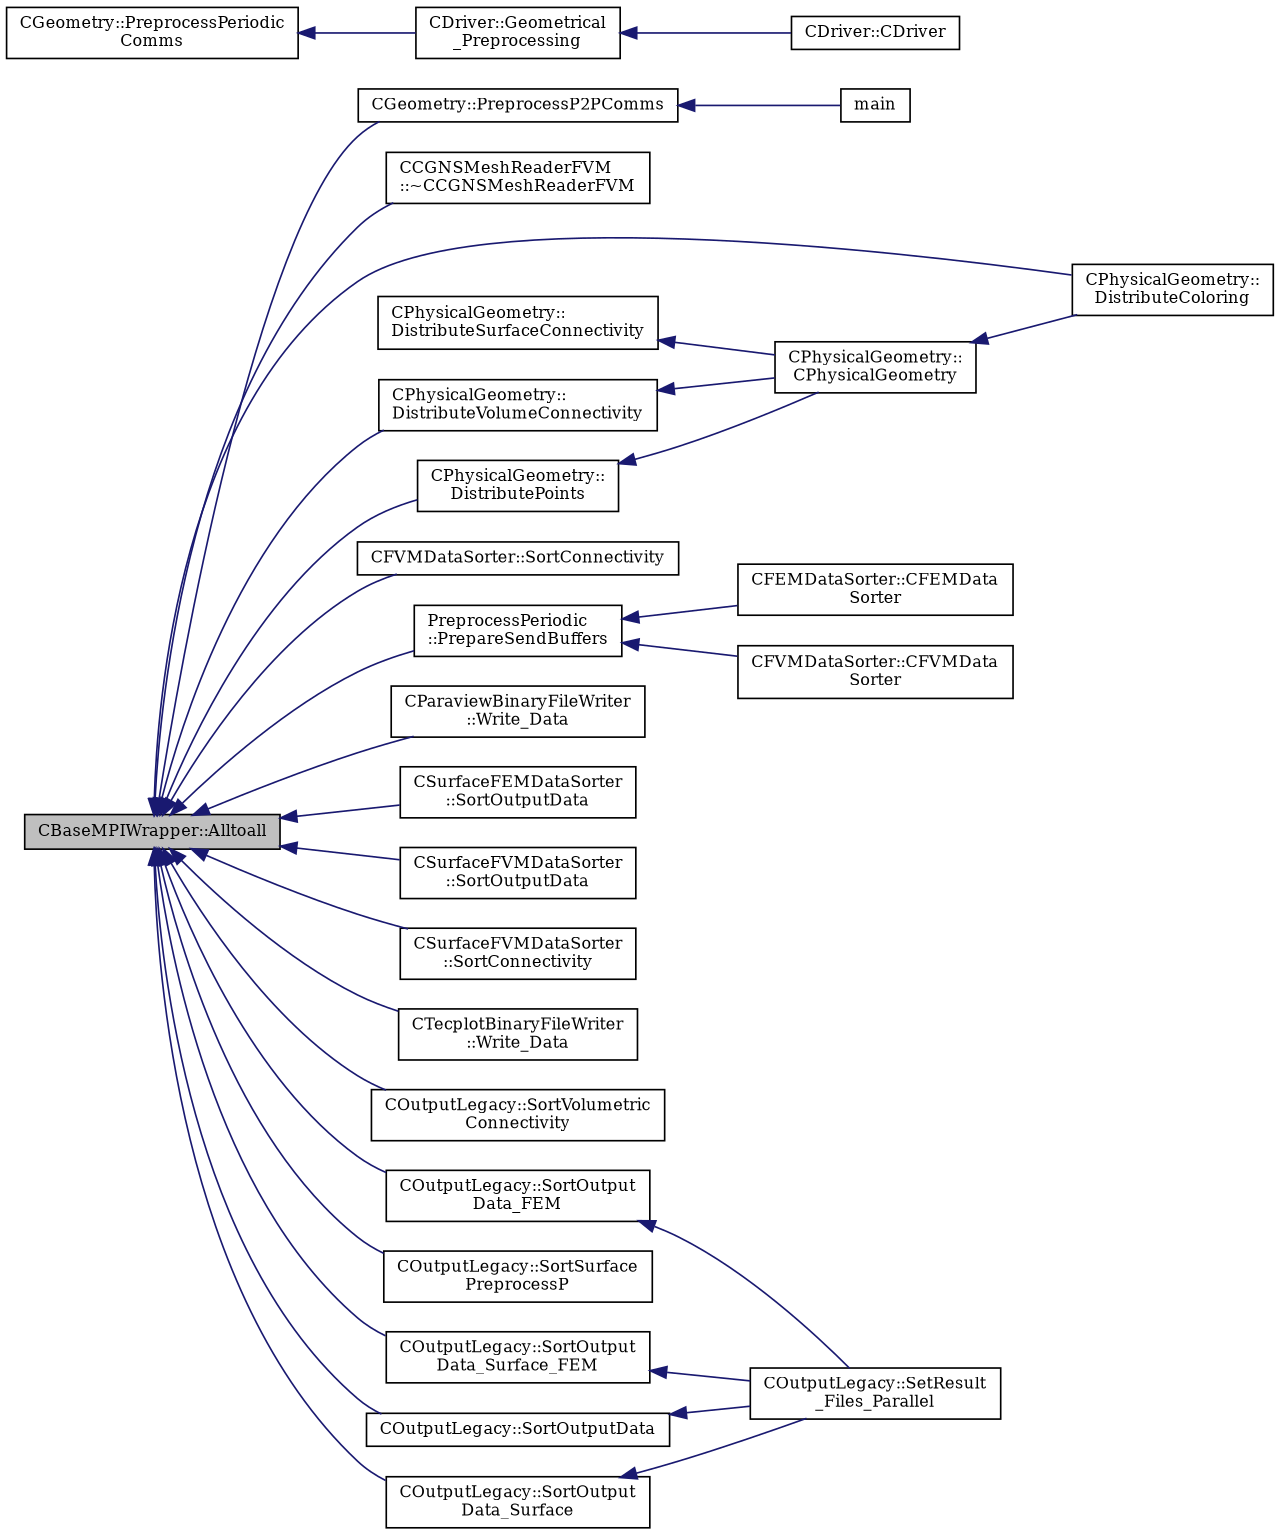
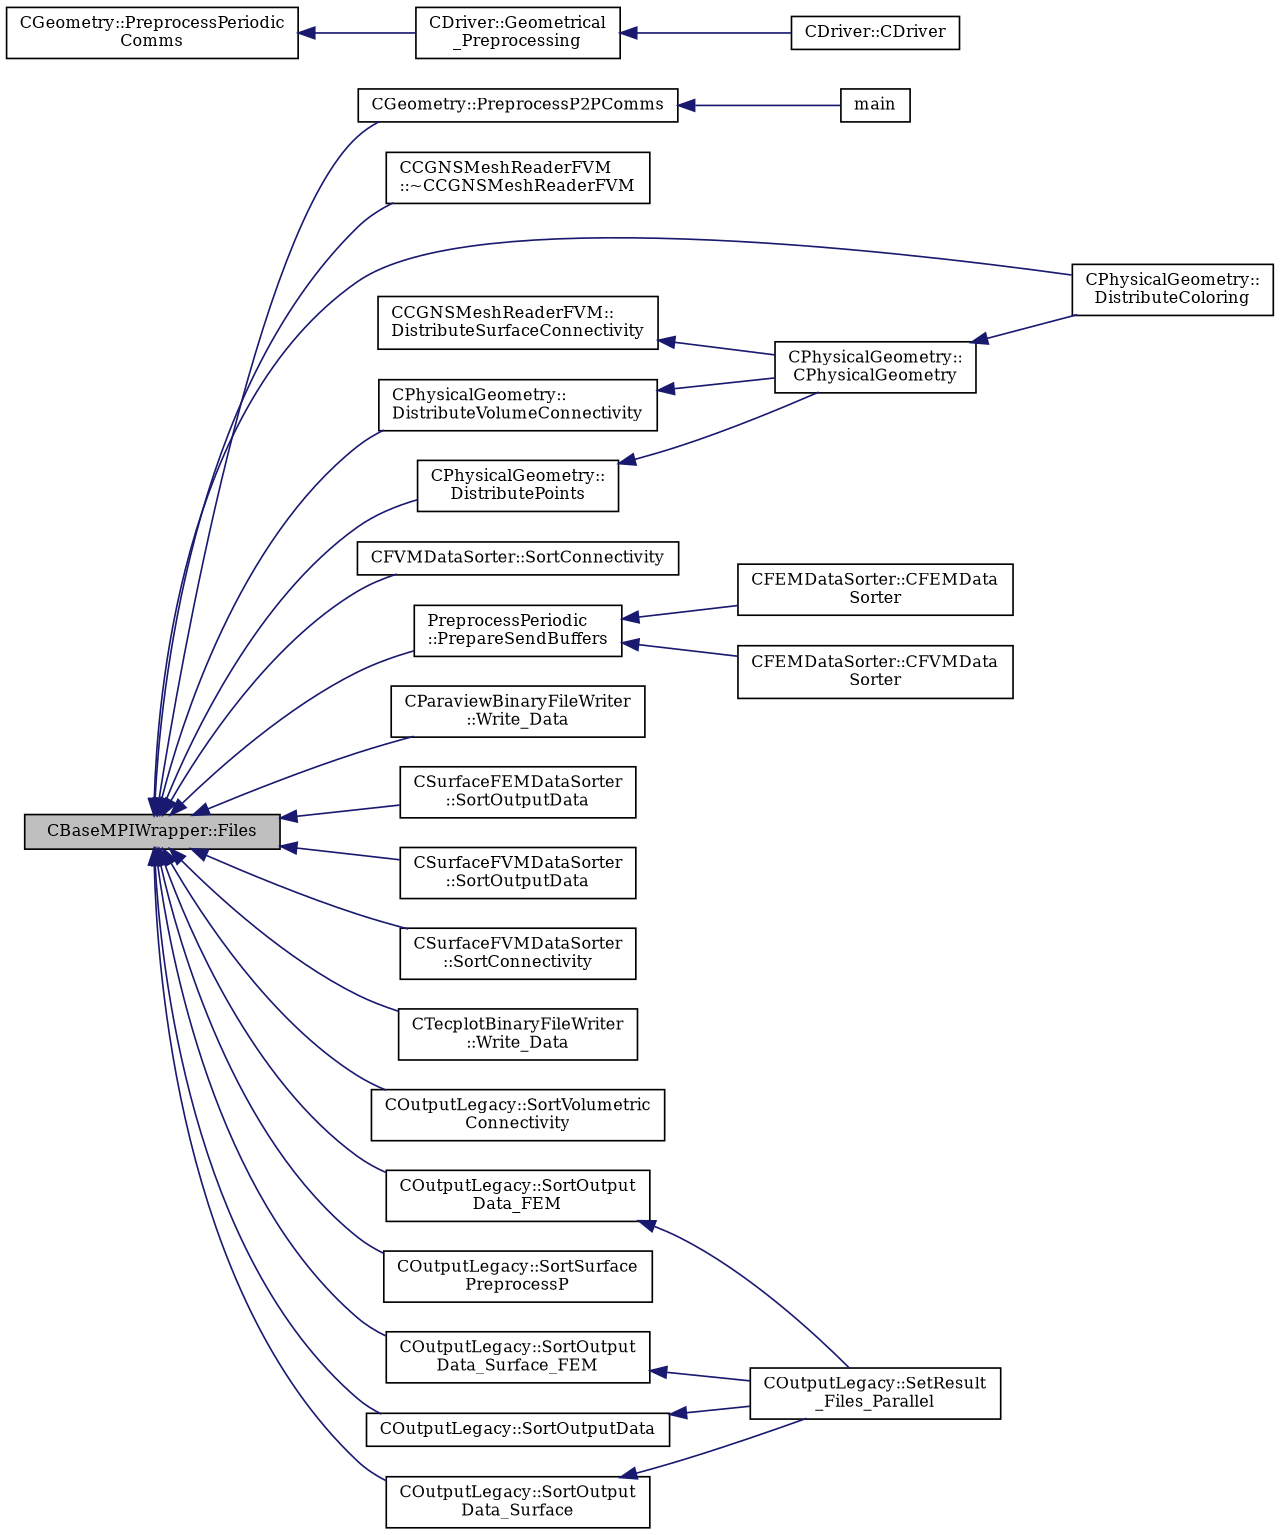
node "CPhysicalGeometry:: DistributeSurfaceConnectivity": label "CPhysicalGeometry:: DistributeSurfaceConnectivity" -> "CCGNSMeshReaderFVM:: DistributeSurfaceConnectivity"
node "CFVMDataSorter::CFVMData Sorter": label "CFVMDataSorter::CFVMData Sorter" -> "CFEMDataSorter::CFVMData Sorter"
node "CBaseMPIWrapper::Alltoall": label "CBaseMPIWrapper::Alltoall" -> "CBaseMPIWrapper::Files"
